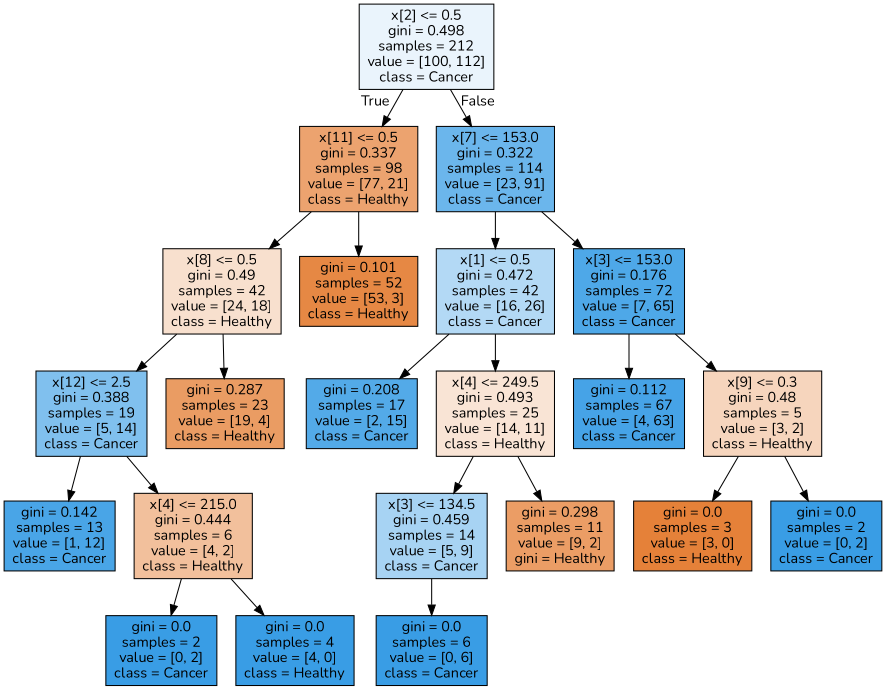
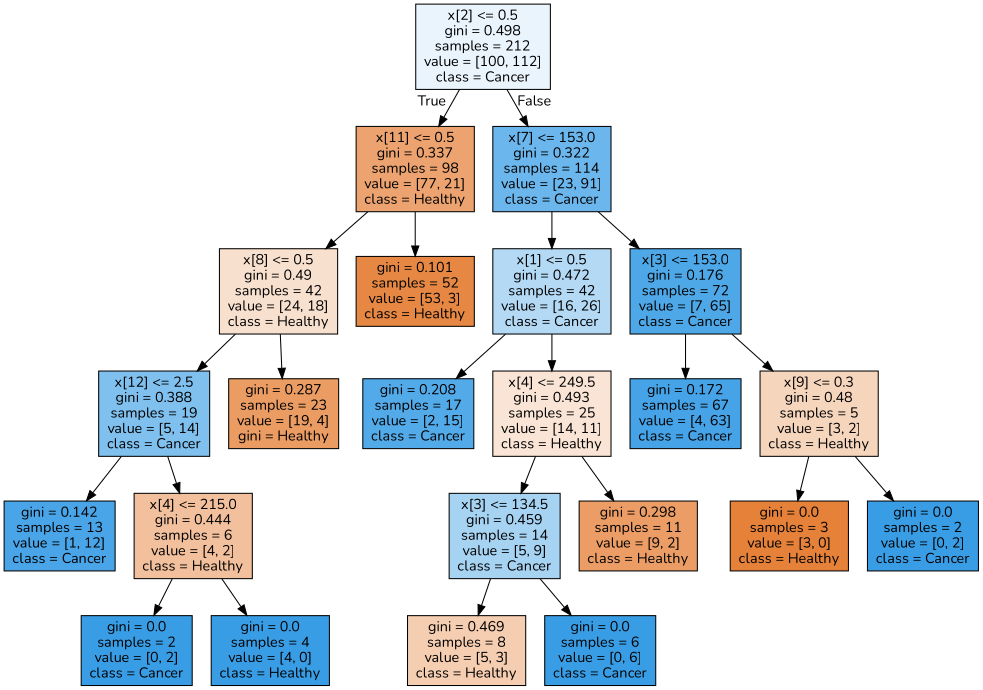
node "gini = 0.287 samples = 23 value = [19, 4] class = Healthy": label "gini = 0.287 samples = 23 value = [19, 4] class = Healthy" -> "gini = 0.287 samples = 23 value = [19, 4] gini = Healthy"
node "gini = 0.112 samples = 67 value = [4, 63] class = Cancer": label "gini = 0.112 samples = 67 value = [4, 63] class = Cancer" -> "gini = 0.172 samples = 67 value = [4, 63] class = Cancer"
node "gini = 0.298 samples = 11 value = [9, 2] gini = Healthy": label "gini = 0.298 samples = 11 value = [9, 2] gini = Healthy" -> "gini = 0.298 samples = 11 value = [9, 2] class = Healthy"
node "gini = 0.469 samples = 8 value = [5, 3] class = Healthy": added
